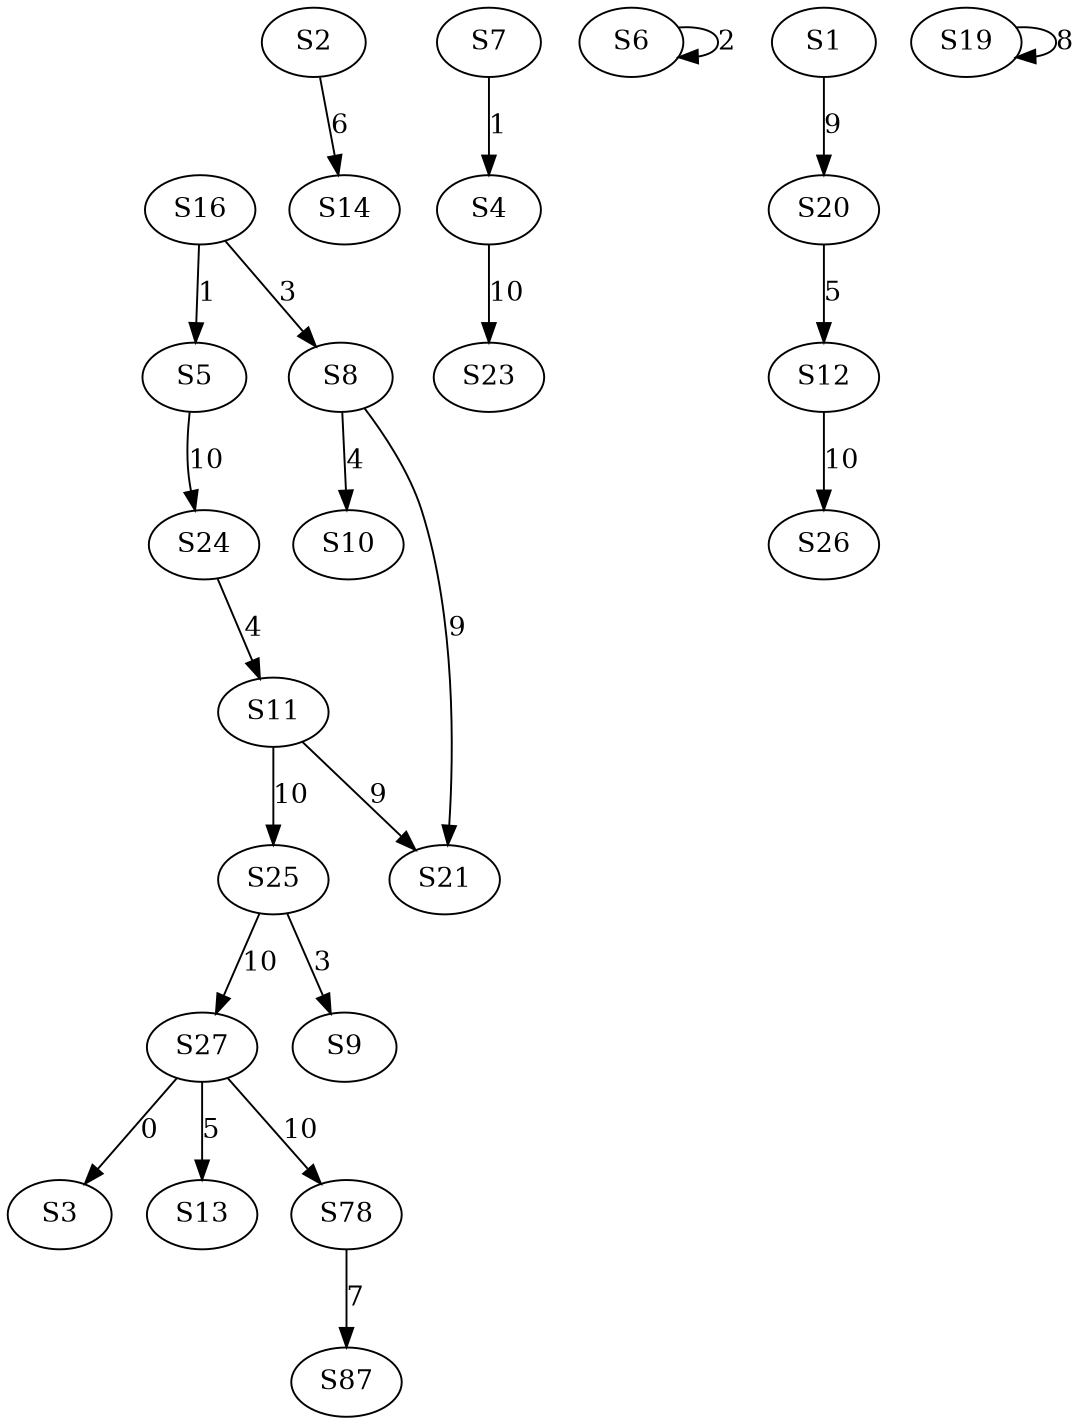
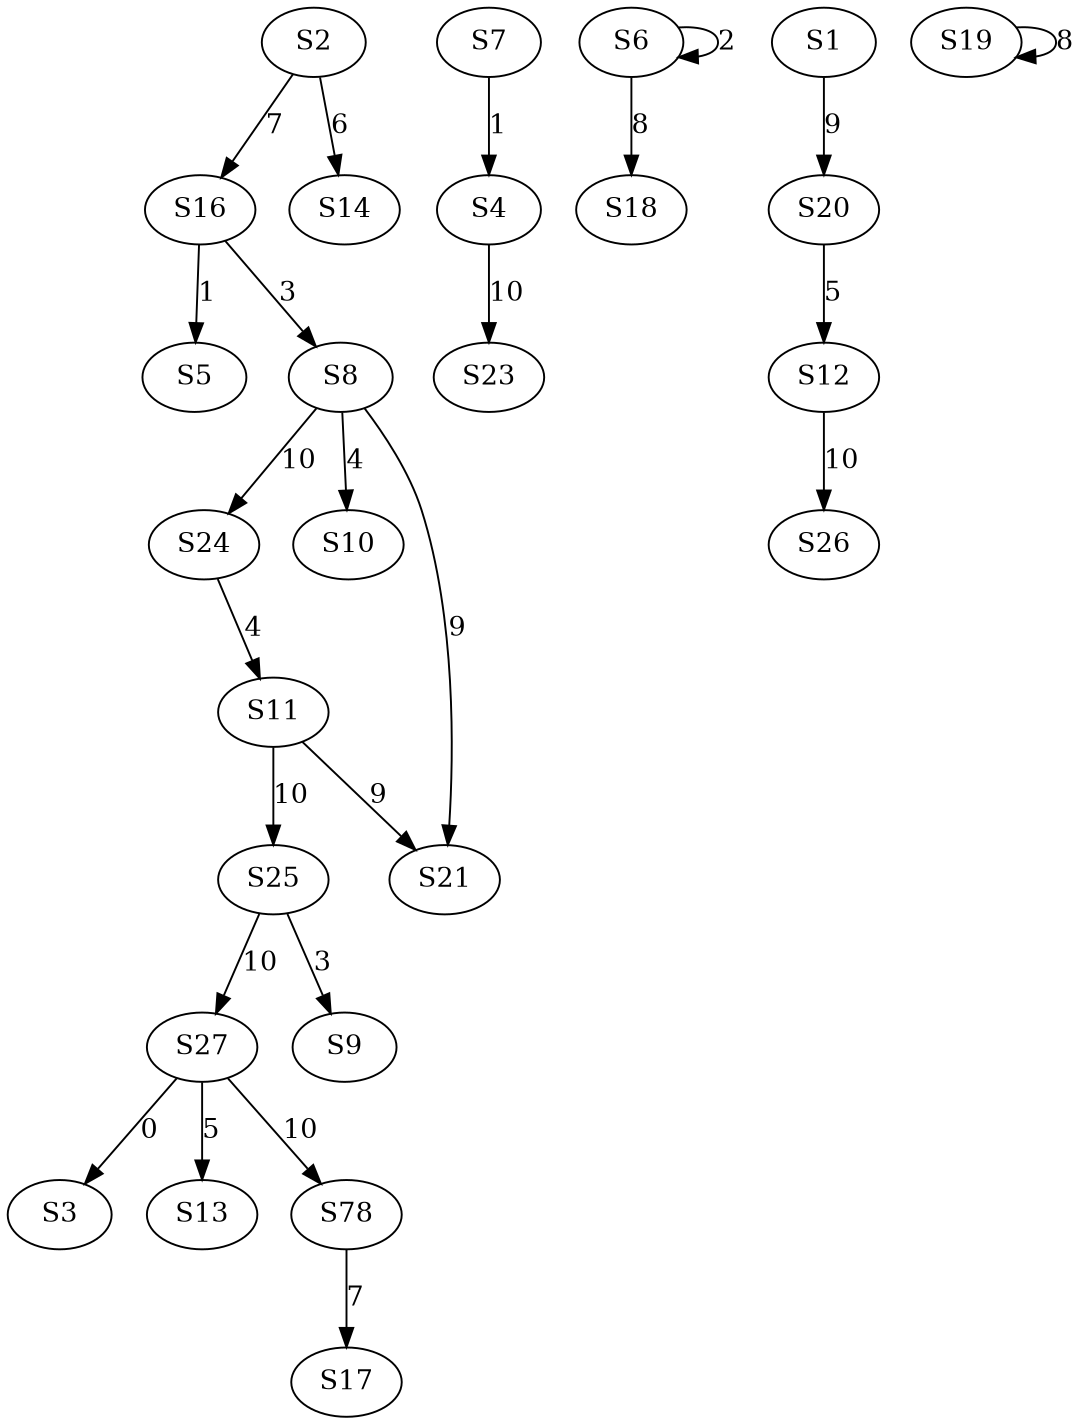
edge "S2" -> "S16": added, label "7"
node "S18": added
edge "S5" -> "S24": now "S8" -> "S24"
node "S87": label "S87" -> "S17"
